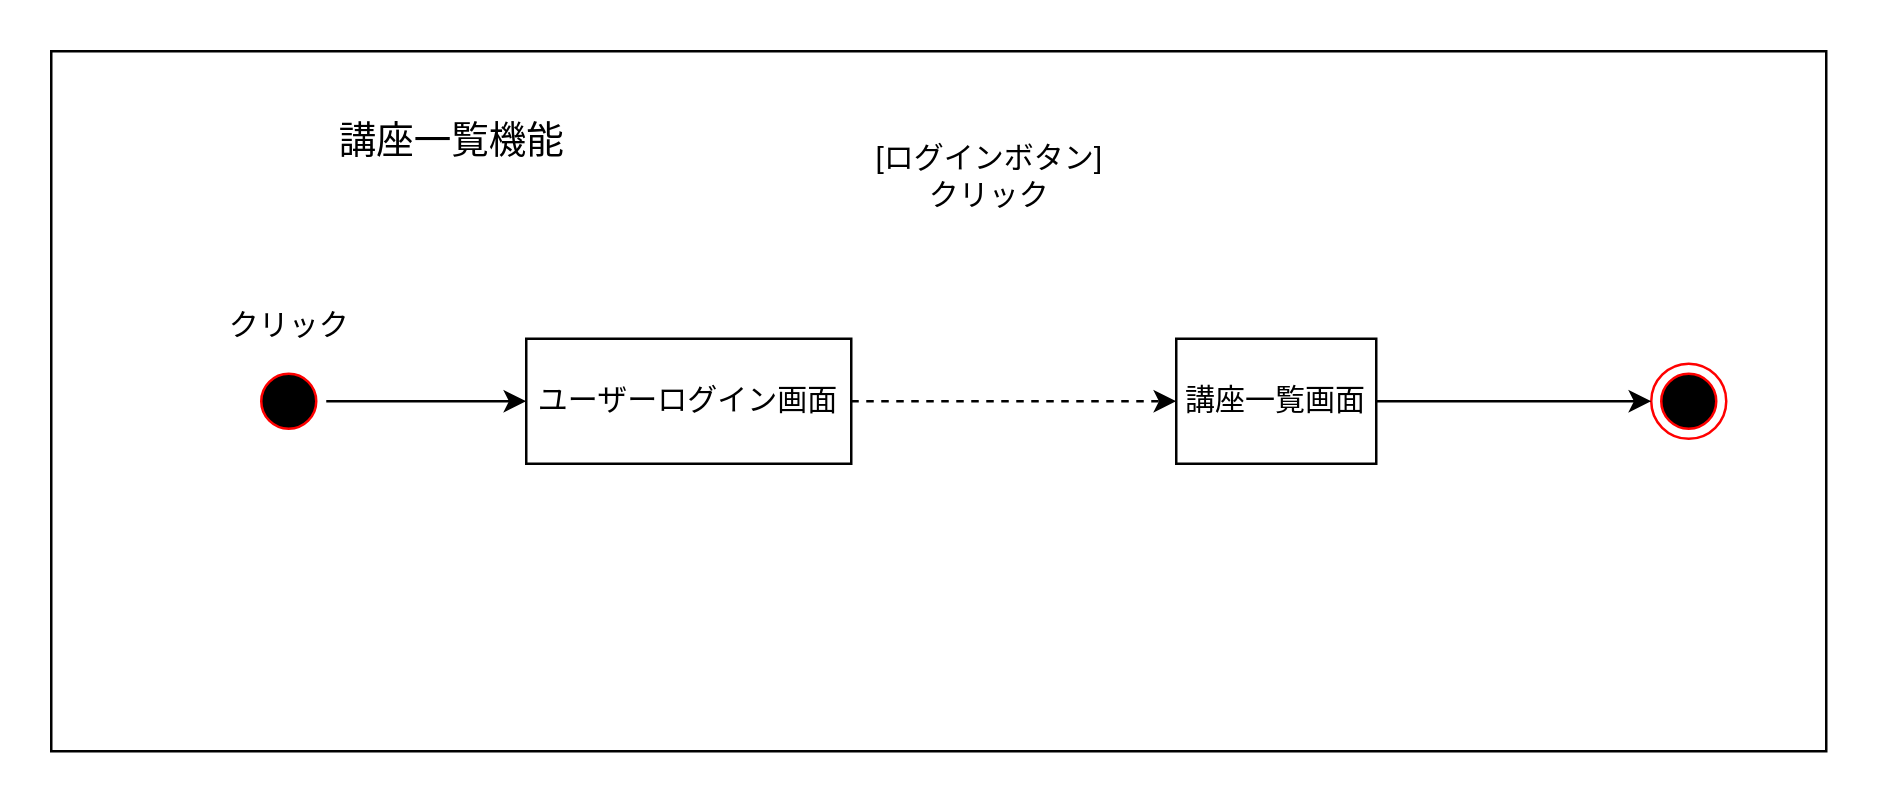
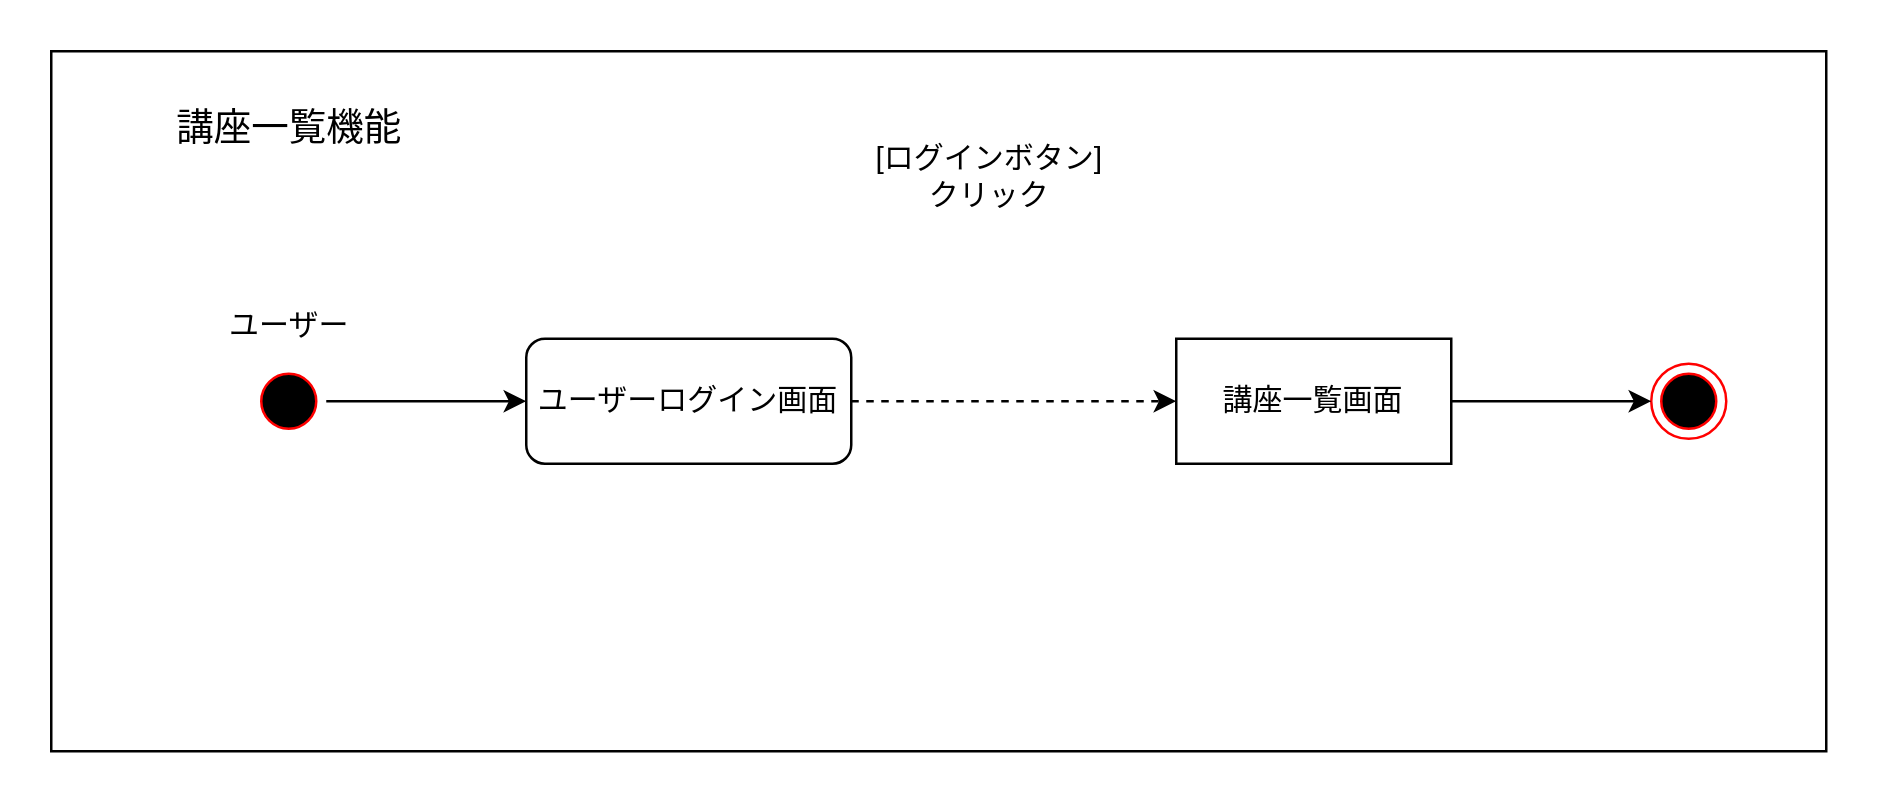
node "講座一覧機能": moved (451, 139) -> (289, 126)
node "クリック": label "クリック" -> "ユーザー"
node "ユーザーログイン画面": shape rectangle -> rounded rectangle
node "講座一覧画面": size 200x125 -> 275x125
